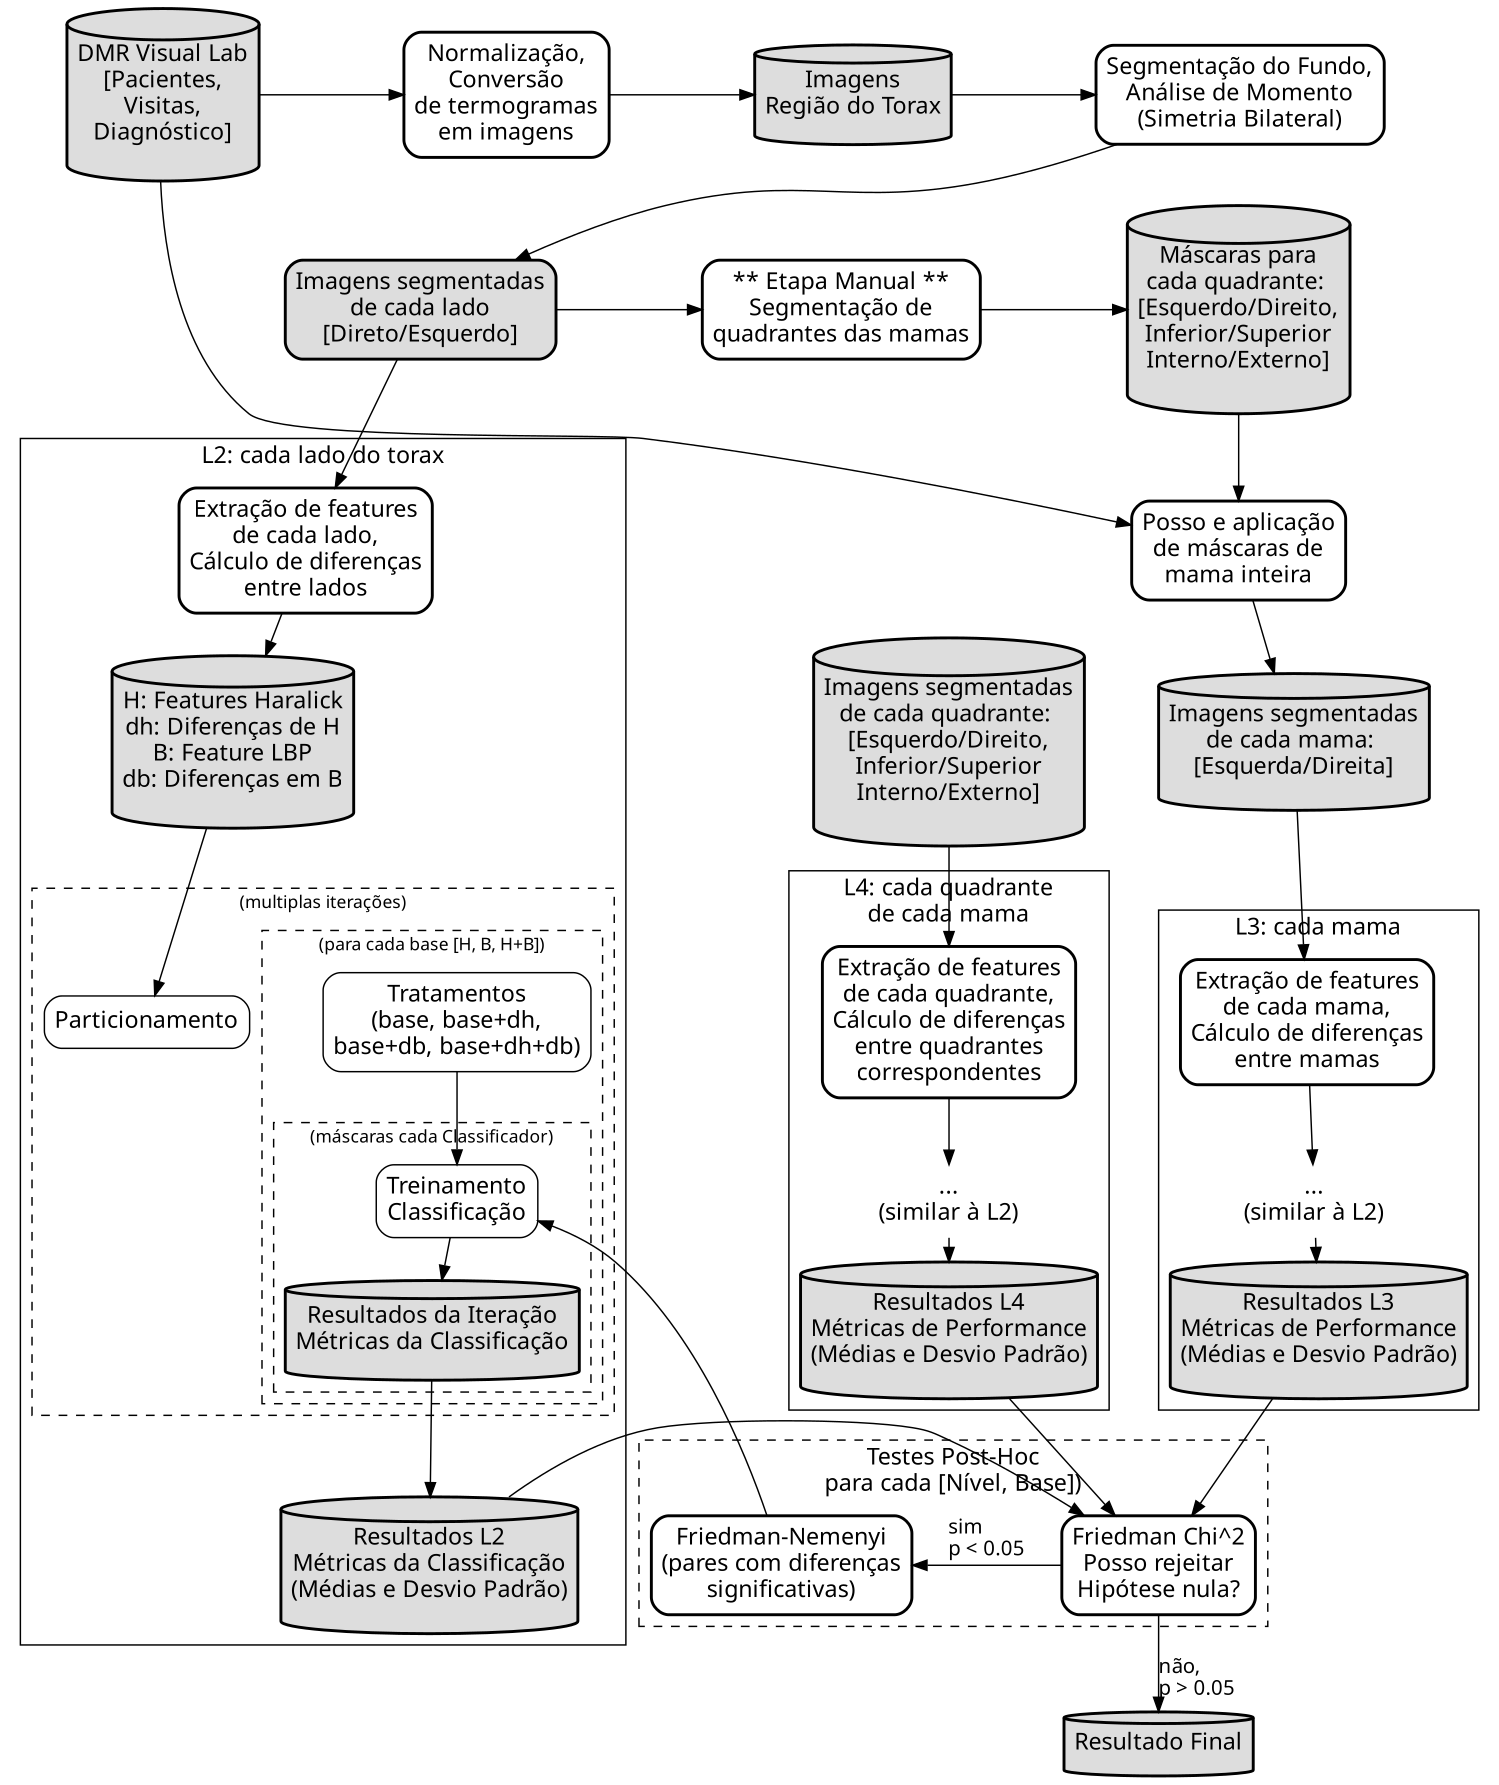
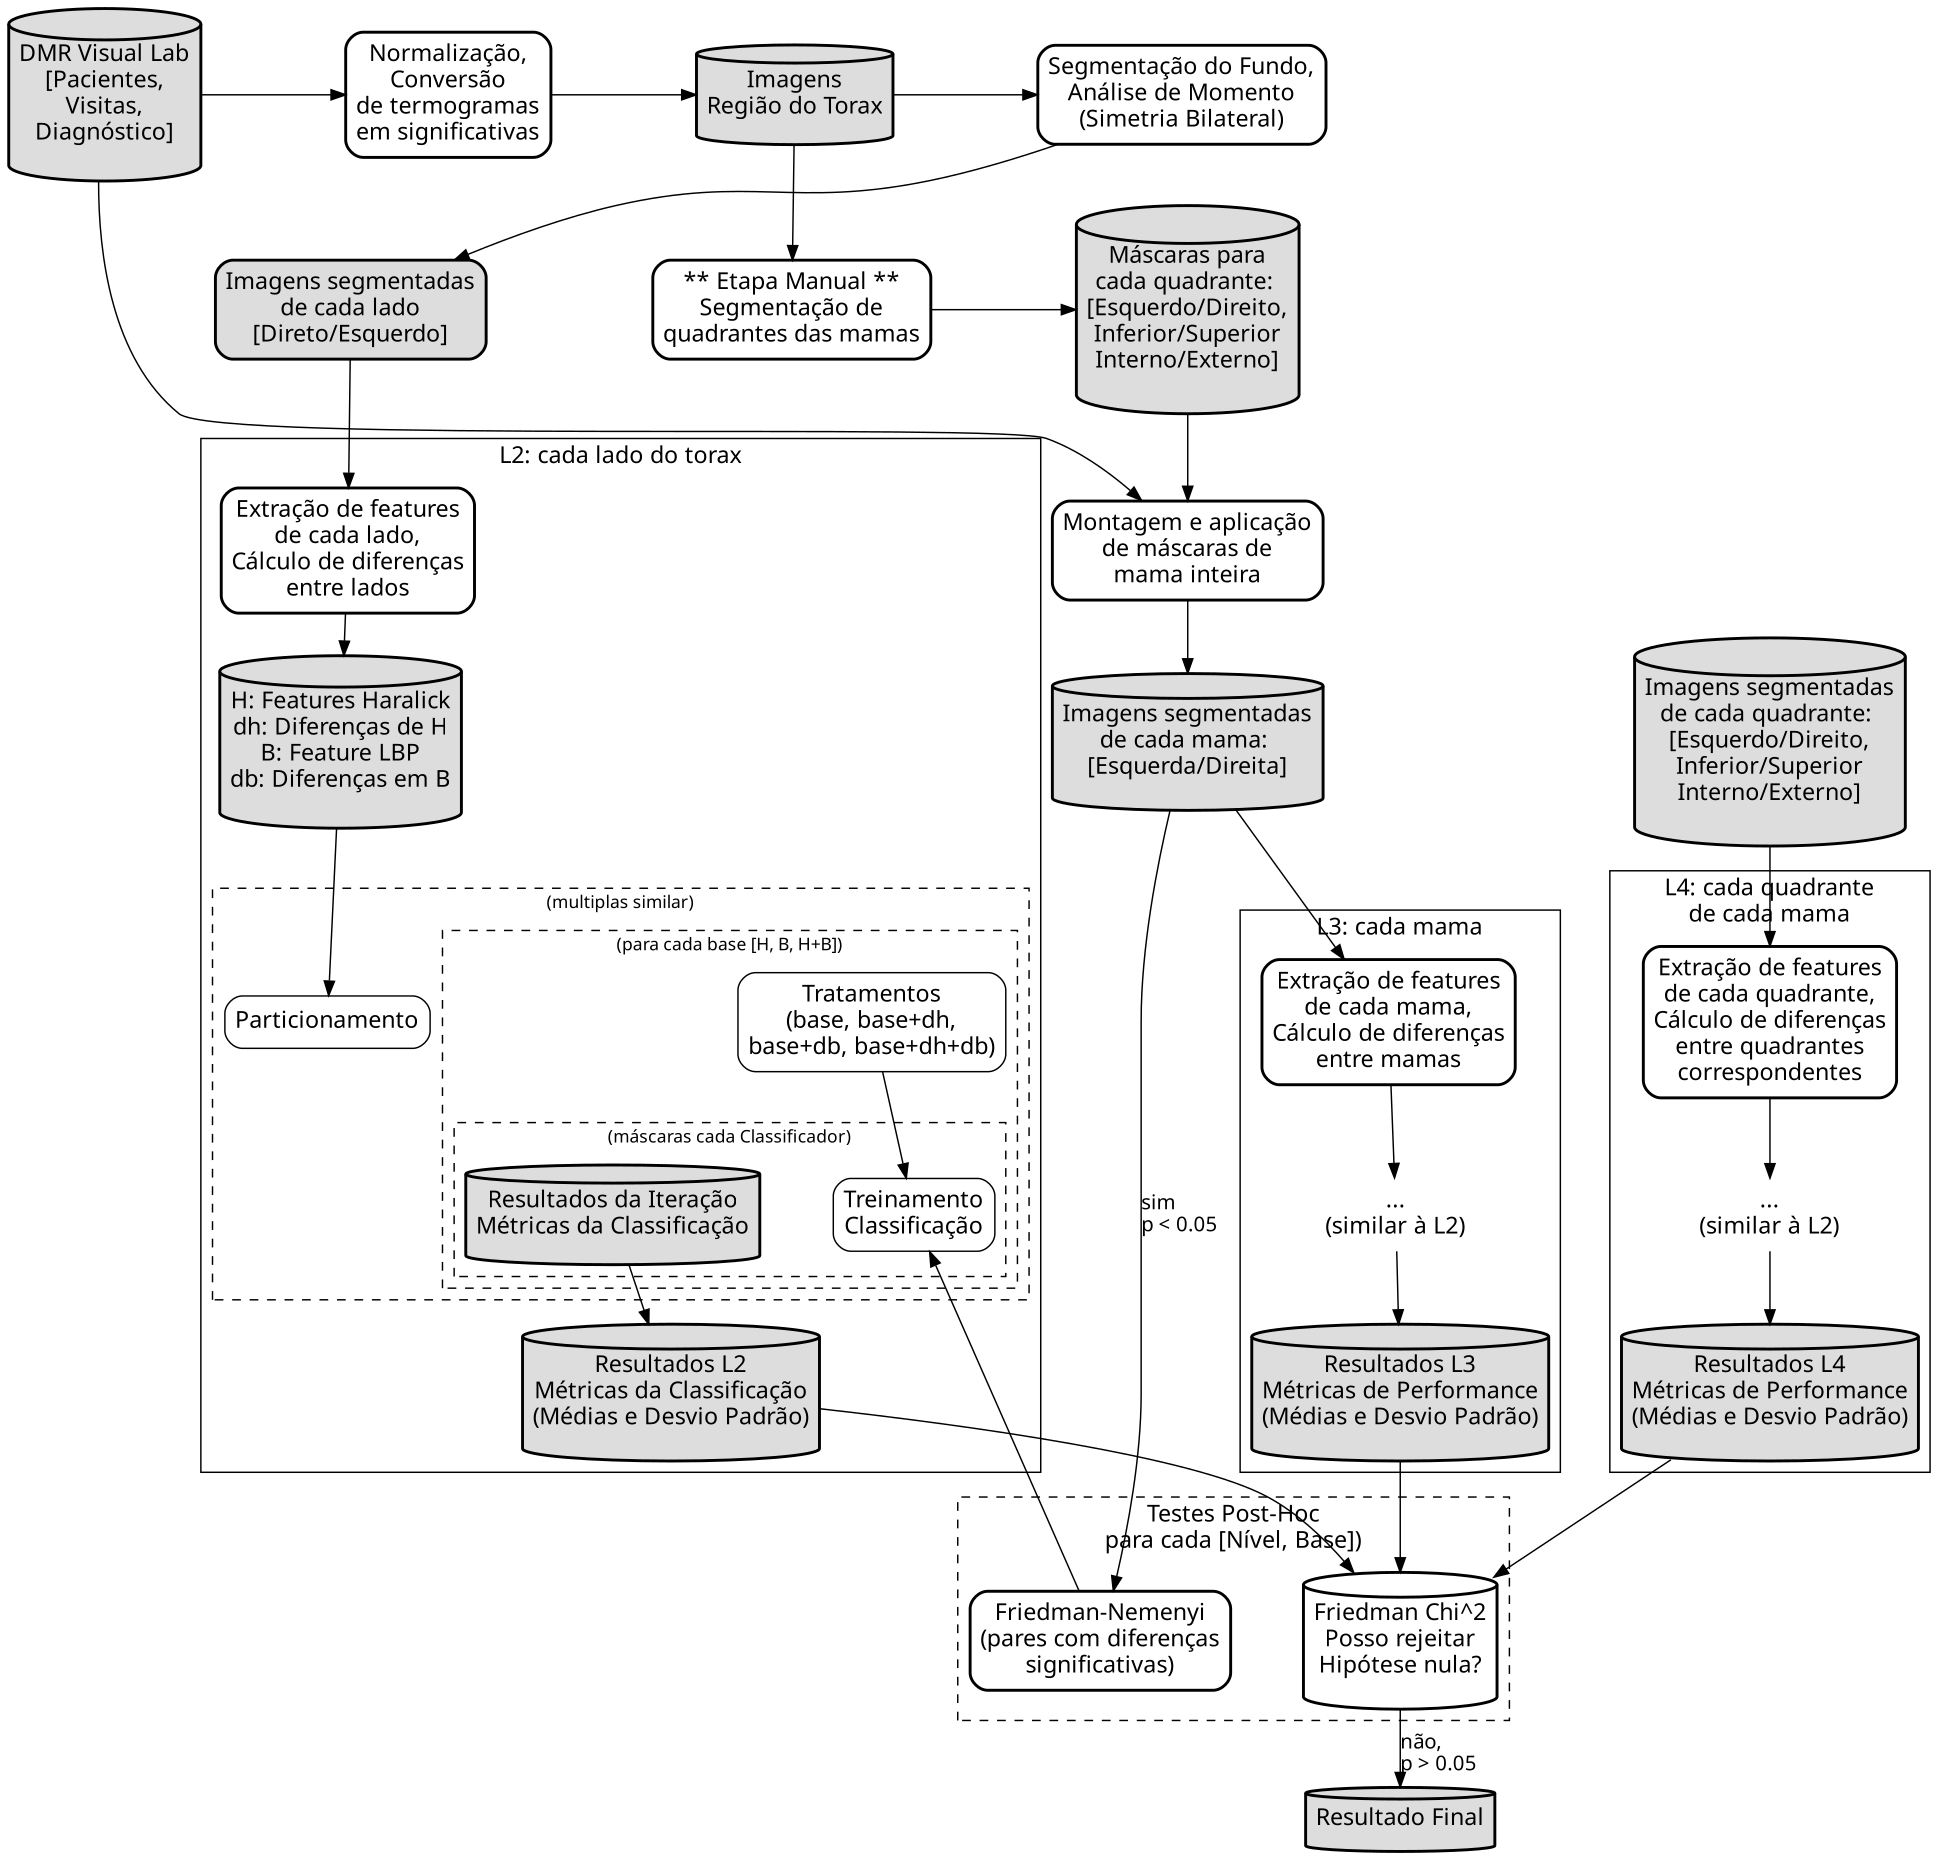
node "Normalização, Conversão de termogramas em imagens": label "Normalização, Conversão de termogramas em imagens" -> "Normalização, Conversão de termogramas em significativas"
edge "Imagens segmentadas de cada lado [Direto/Esquerdo]" -> "** Etapa Manual ** Segmentação de quadrantes das mamas": now "Imagens Região do Torax" -> "** Etapa Manual ** Segmentação de quadrantes das mamas"
node "Posso e aplicação de máscaras de mama inteira": label "Posso e aplicação de máscaras de mama inteira" -> "Montagem e aplicação de máscaras de mama inteira"
cluster "(multiplas iterações)": label "(multiplas iterações)" -> "(multiplas similar)"
edge "Treinamento Classificação" -> "Resultados da Iteração Métricas da Classificação": removed
edge "Friedman Chi^2 Posso rejeitar Hipótese nula?" -> "Friedman-Nemenyi (pares com diferenças significativas)": now "Imagens segmentadas de cada mama: [Esquerda/Direita]" -> "Friedman-Nemenyi (pares com diferenças significativas)"
node "Friedman Chi^2 Posso rejeitar Hipótese nula?": shape box -> cylinder
